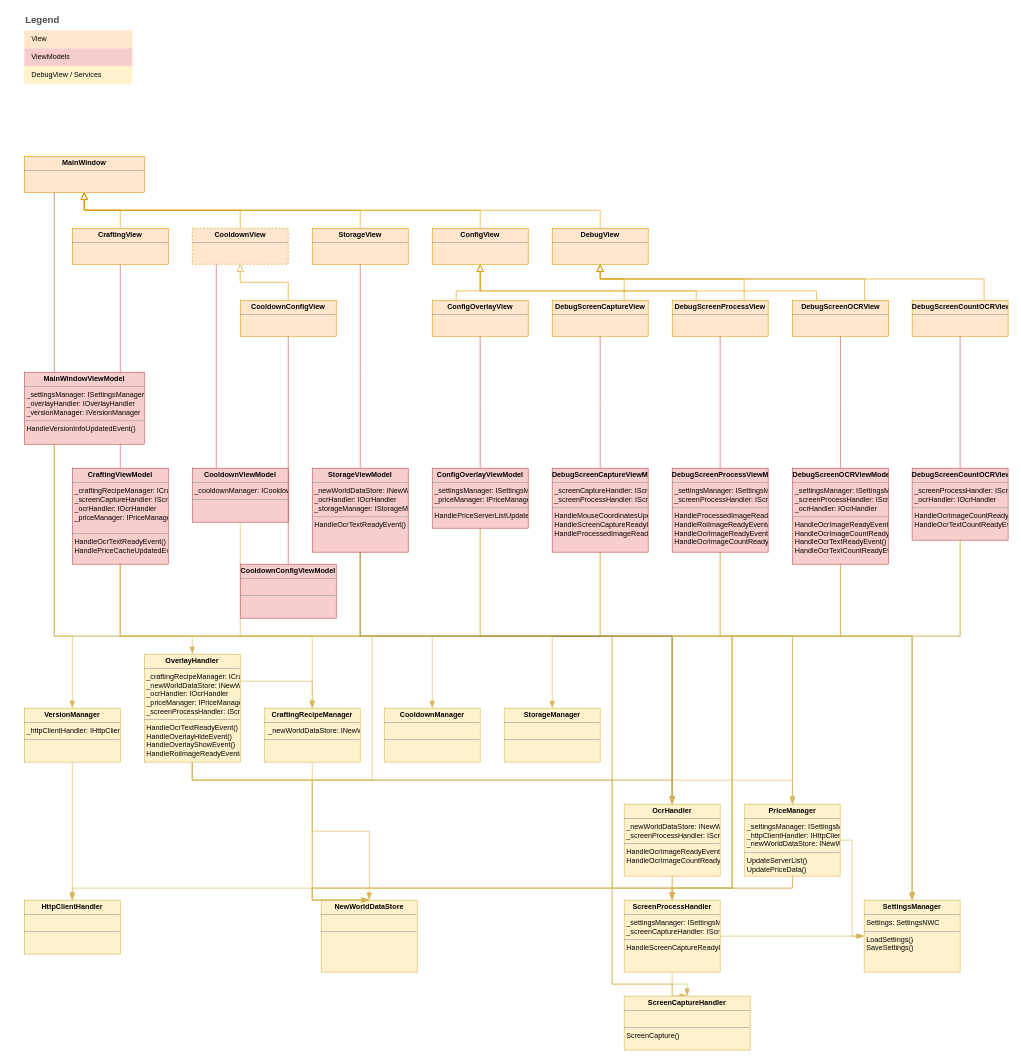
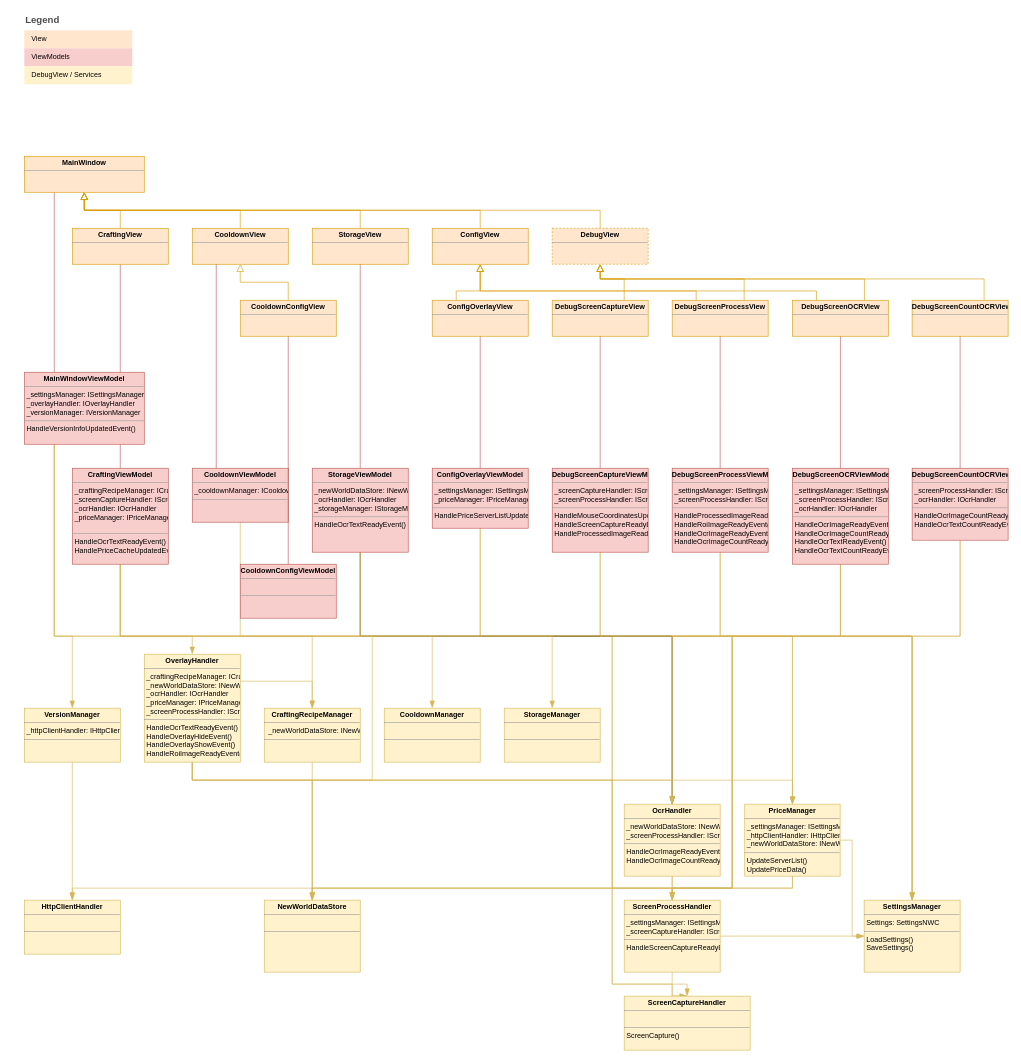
node "CooldownView": style dashed -> solid
node "DebugView": style solid -> dashed
node "NewWorldDataStore": moved (369, 936) -> (312, 936)
